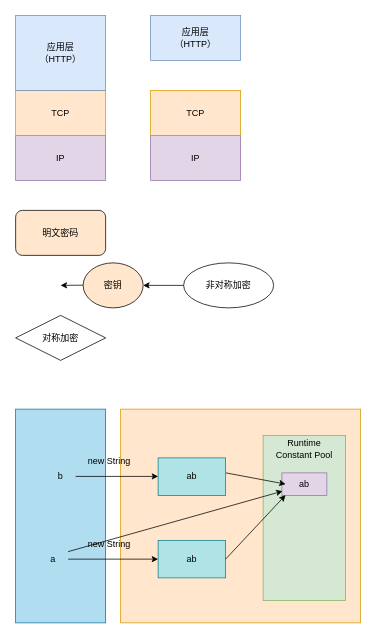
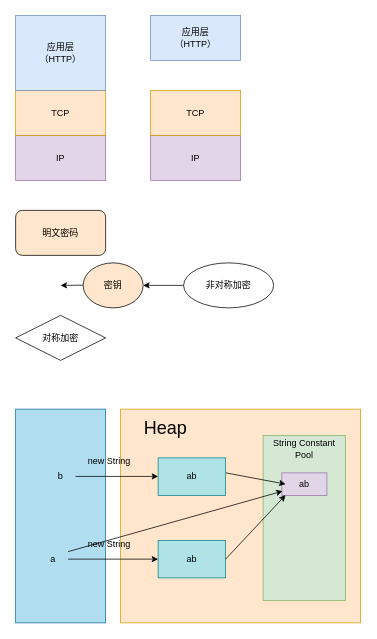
node "Heap": added
node "Runtime Constant Pool": label "Runtime Constant Pool" -> "String Constant Pool"
